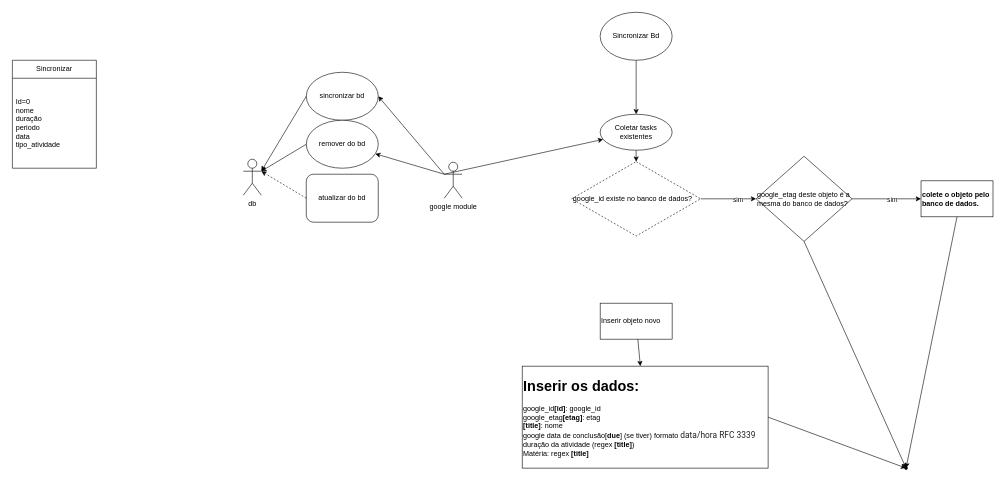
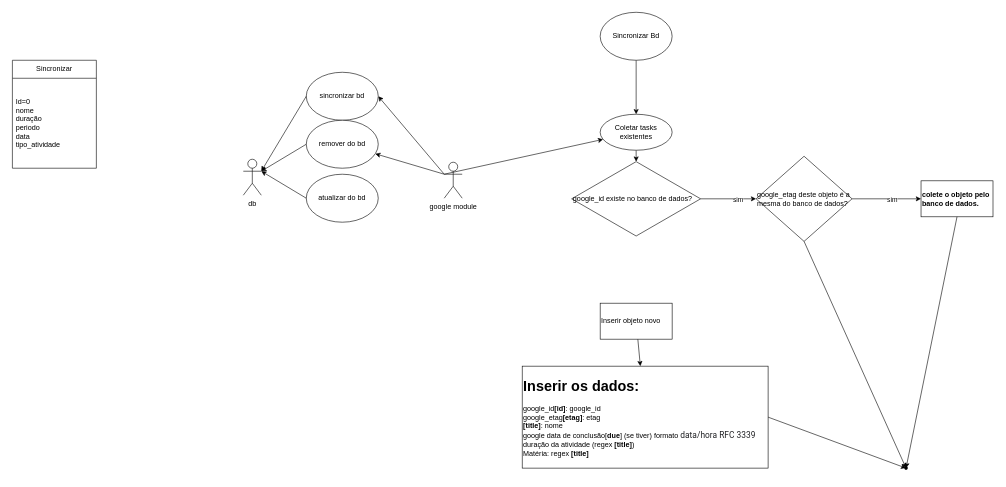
edge "atualizar do bd" -> "db": style dashed -> solid
node "atualizar do bd": shape rounded rectangle -> ellipse
node "google_id existe no banco de dados?": style dashed -> solid
